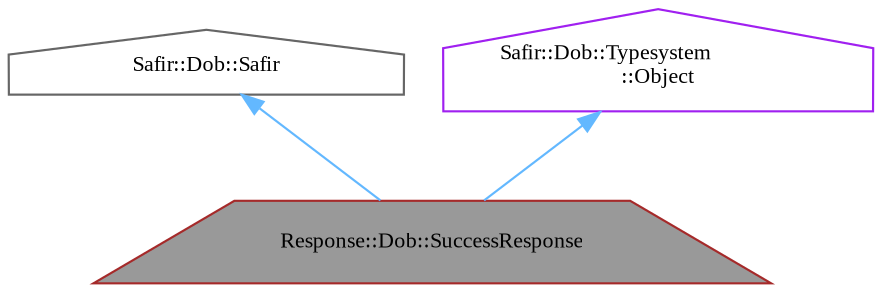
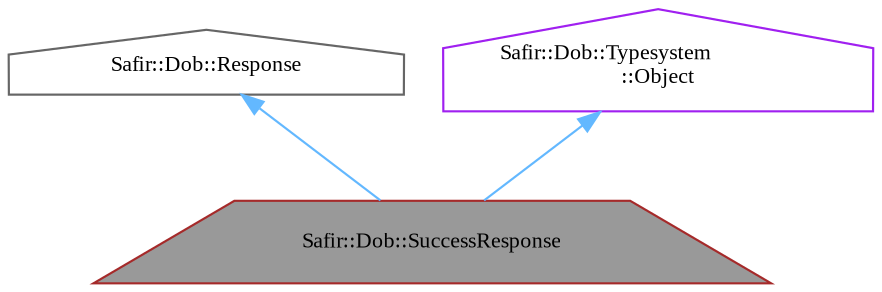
node "Safir::Dob::Safir": label "Safir::Dob::Safir" -> "Safir::Dob::Response"
node "Response::Dob::SuccessResponse": label "Response::Dob::SuccessResponse" -> "Safir::Dob::SuccessResponse"
